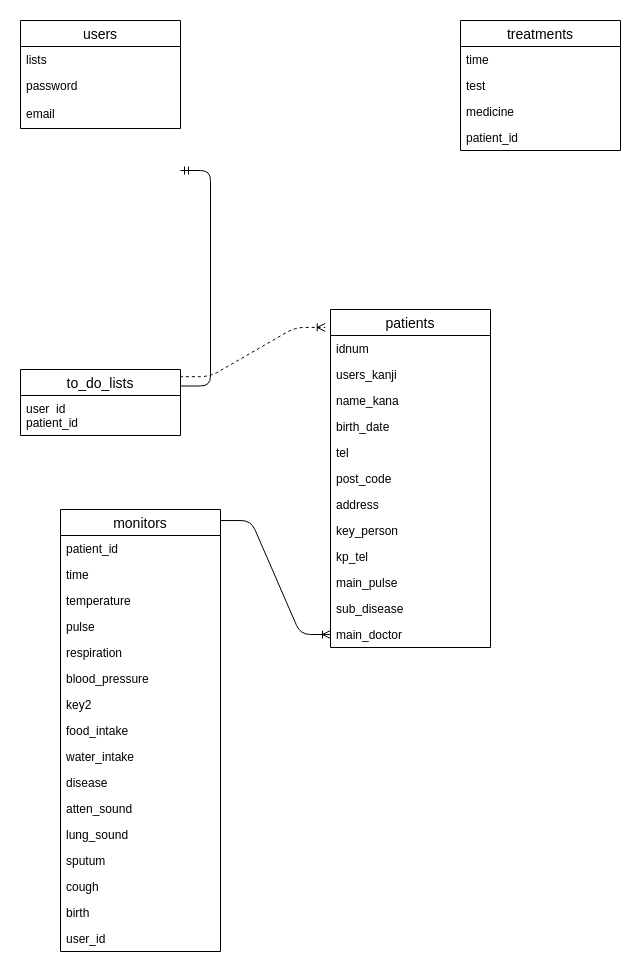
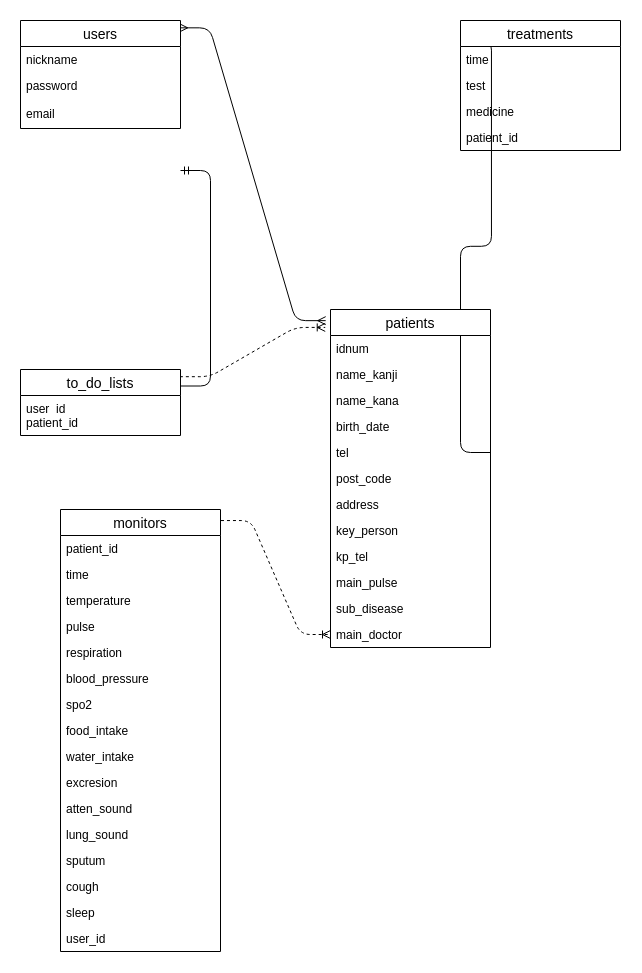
node "lists": label "lists" -> "nickname"
edge "users" -- "patients": added
edge "tel" -> "treatments": added
node "users_kanji": label "users_kanji" -> "name_kanji"
edge "monitors" -> "main_doctor": style solid -> dashed
node "key2": label "key2" -> "spo2"
node "disease": label "disease" -> "excresion"
node "birth": label "birth" -> "sleep"
